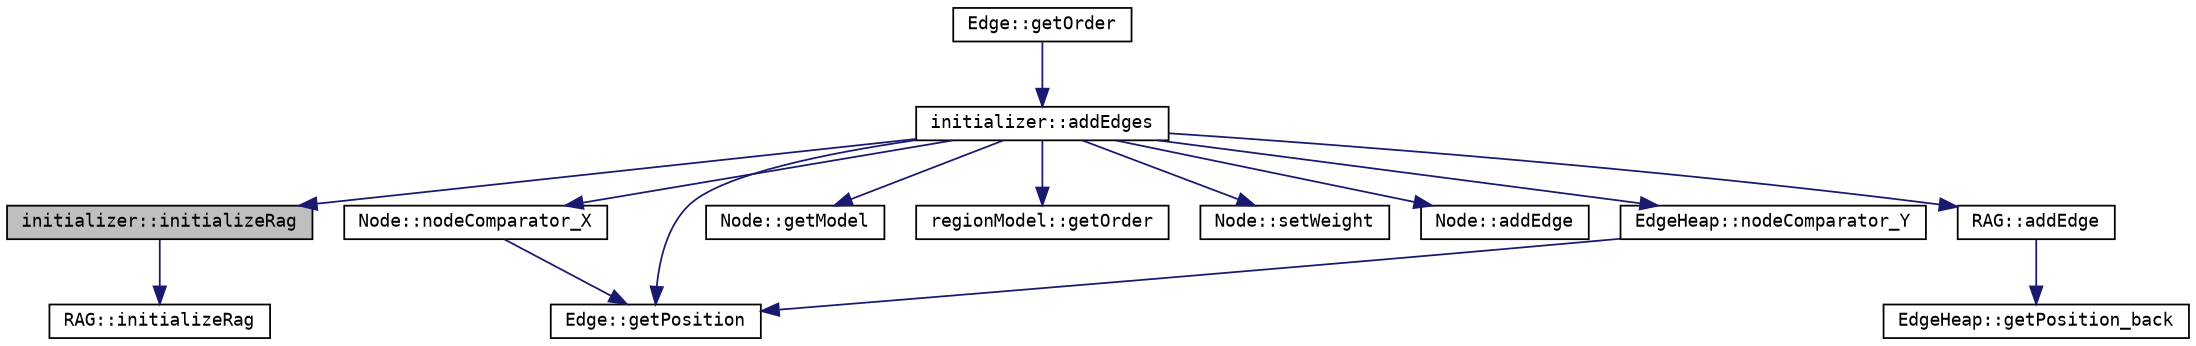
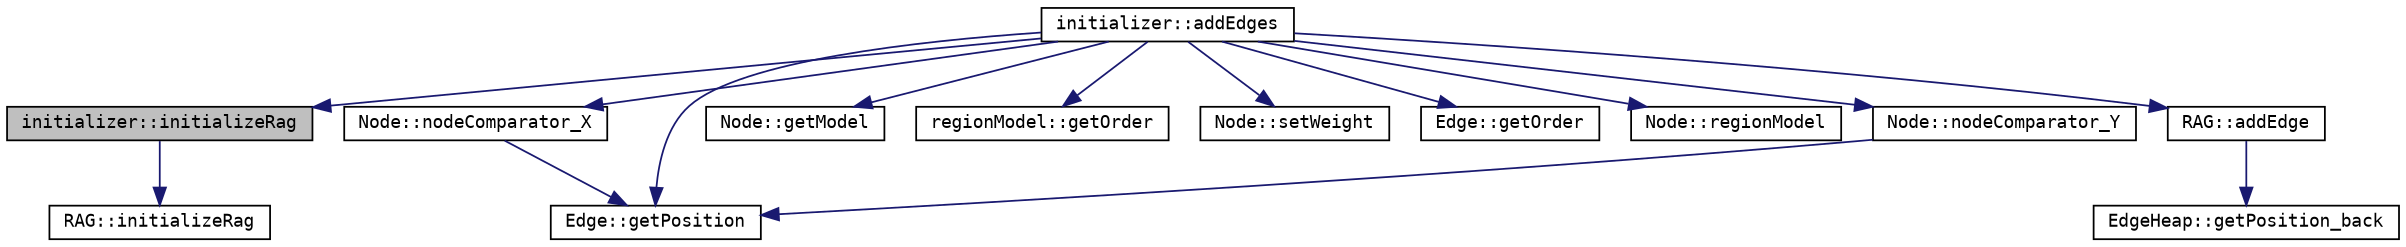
edge "Edge::getOrder" -> "initializer::addEdges": reversed
node "Node::addEdge": label "Node::addEdge" -> "Node::regionModel"
node "EdgeHeap::nodeComparator_Y": label "EdgeHeap::nodeComparator_Y" -> "Node::nodeComparator_Y"
